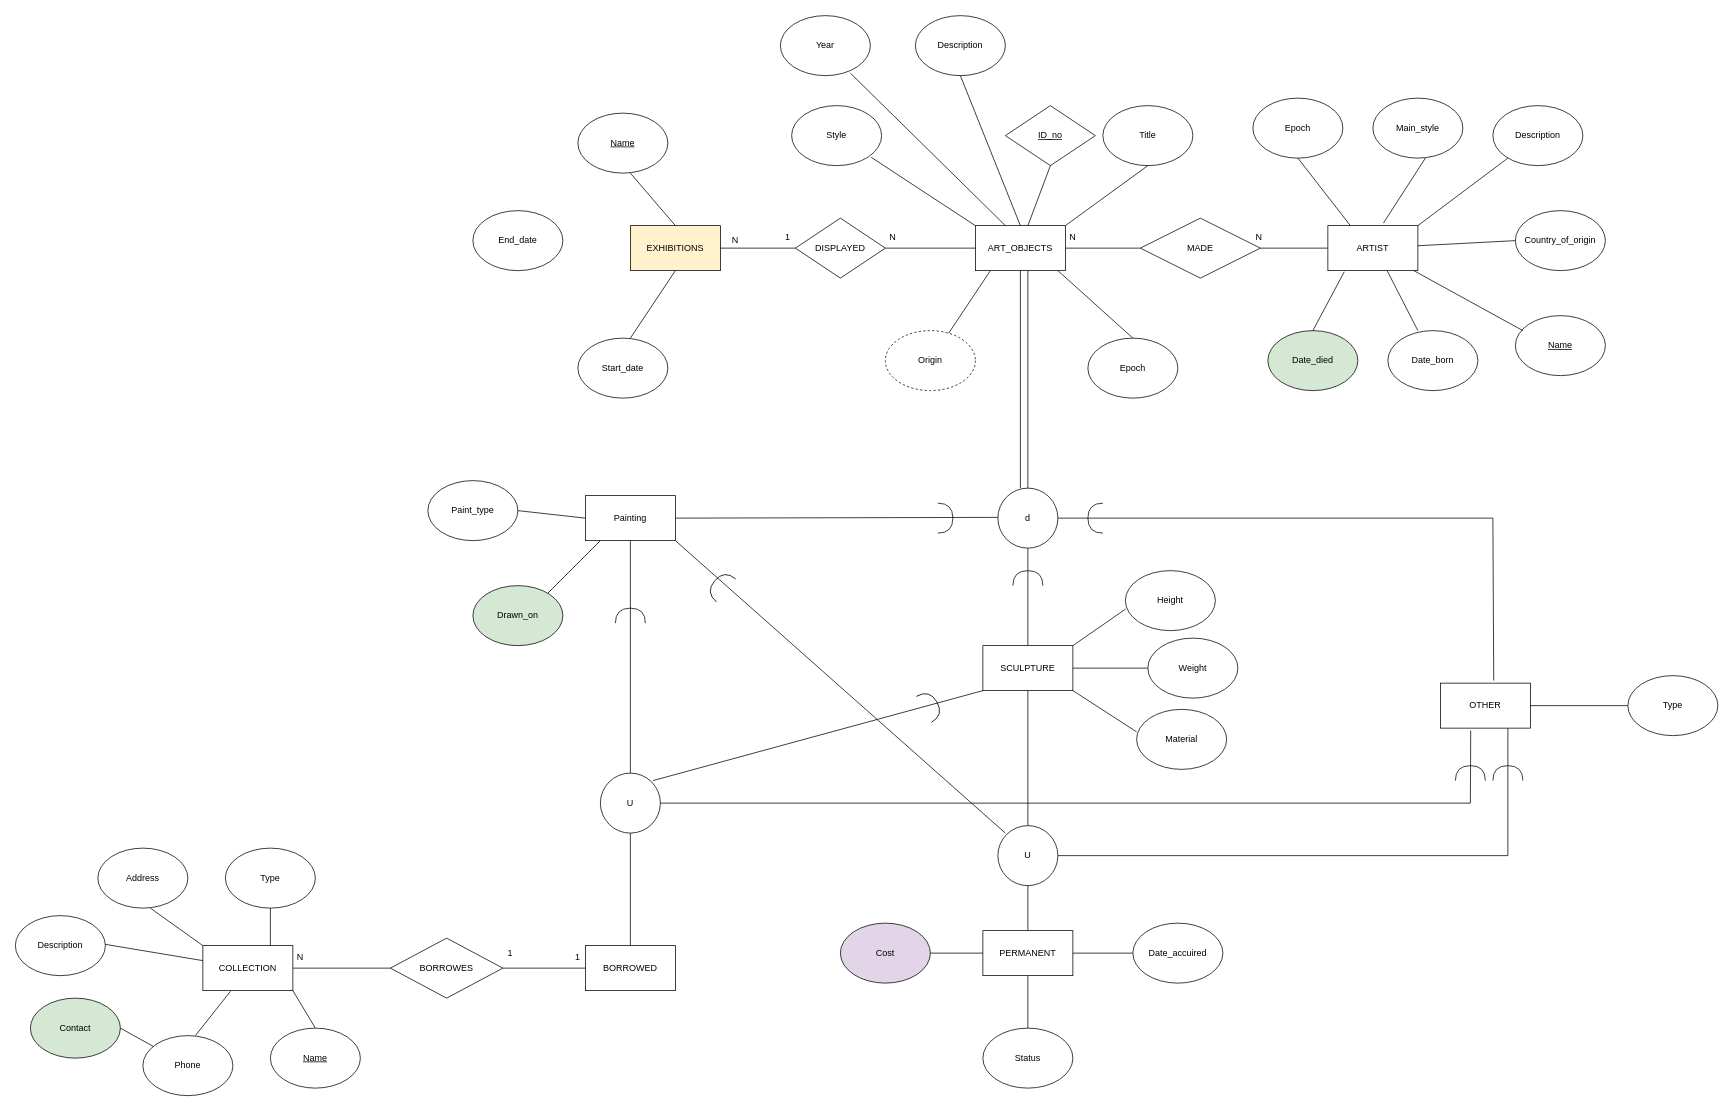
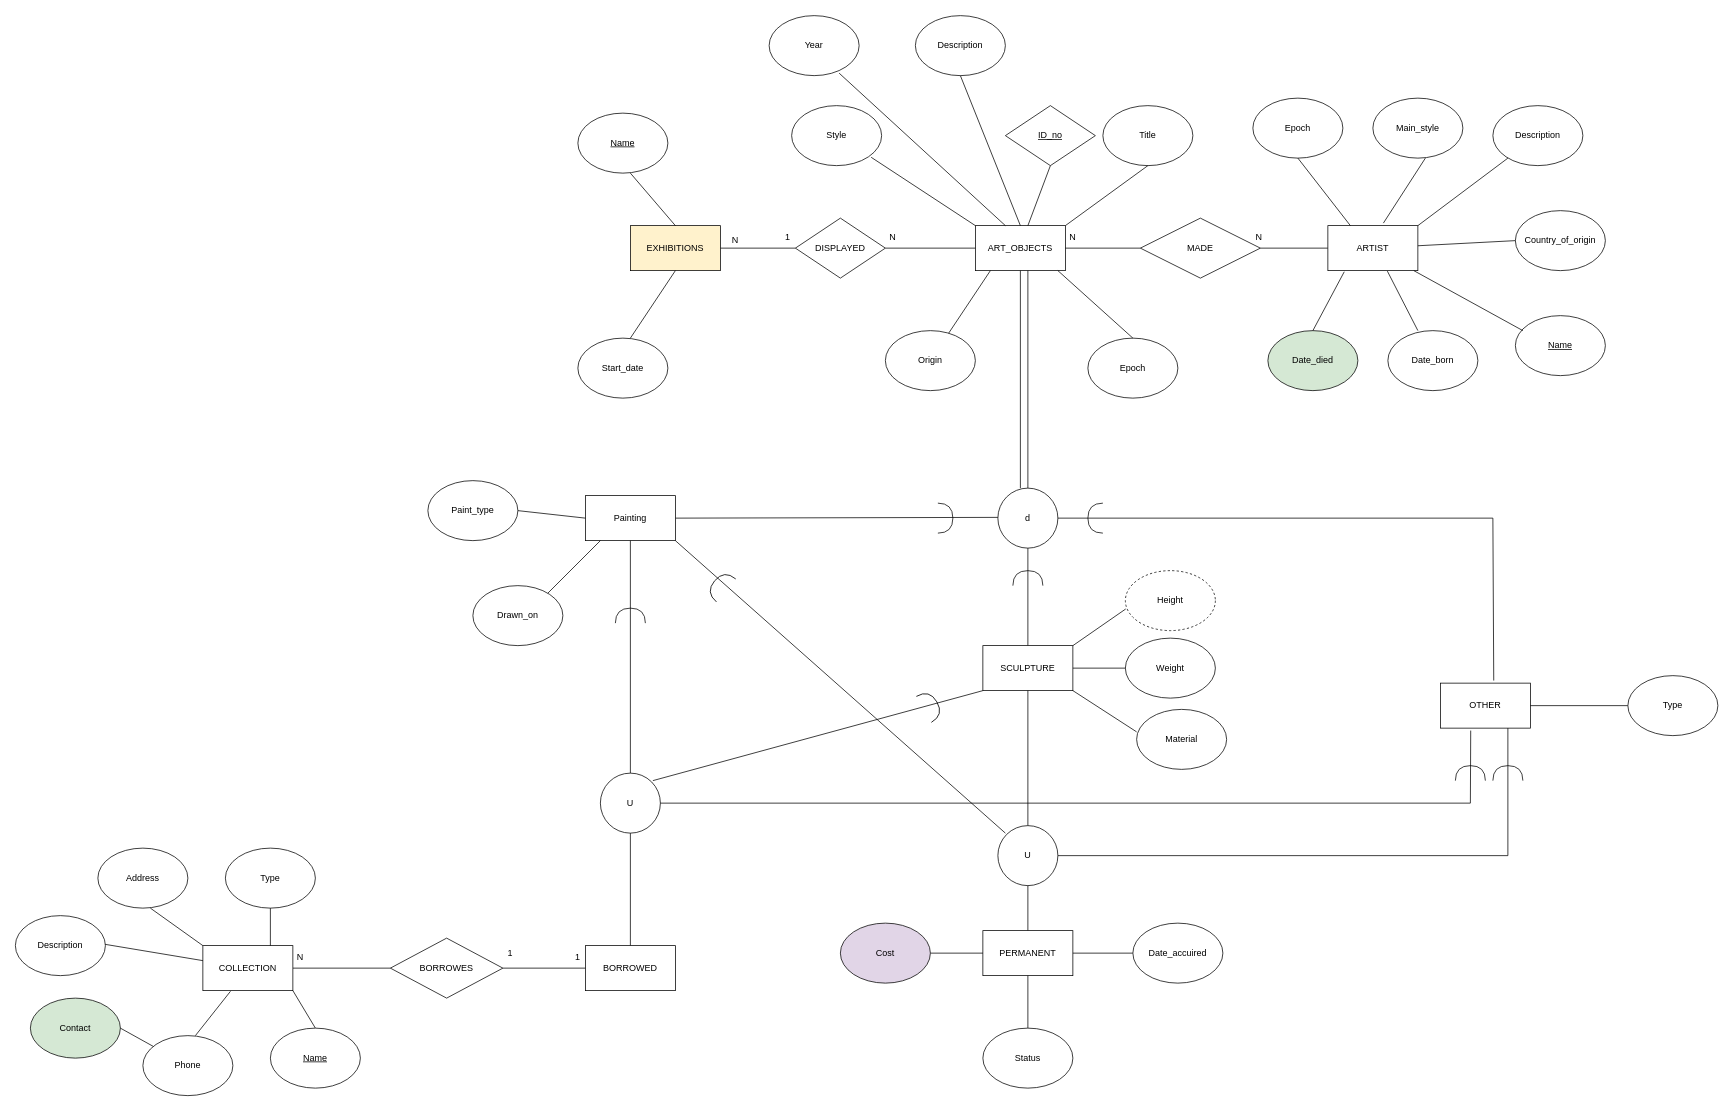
node "Year": moved (825, 45) -> (814, 45)
node "End_date": removed
node "Origin": style dashed -> solid
node "Height": style solid -> dashed
node "Drawn_on": fillcolor #d5e8d4 -> #ffffff
node "Weight": moved (1193, 668) -> (1170, 668)
